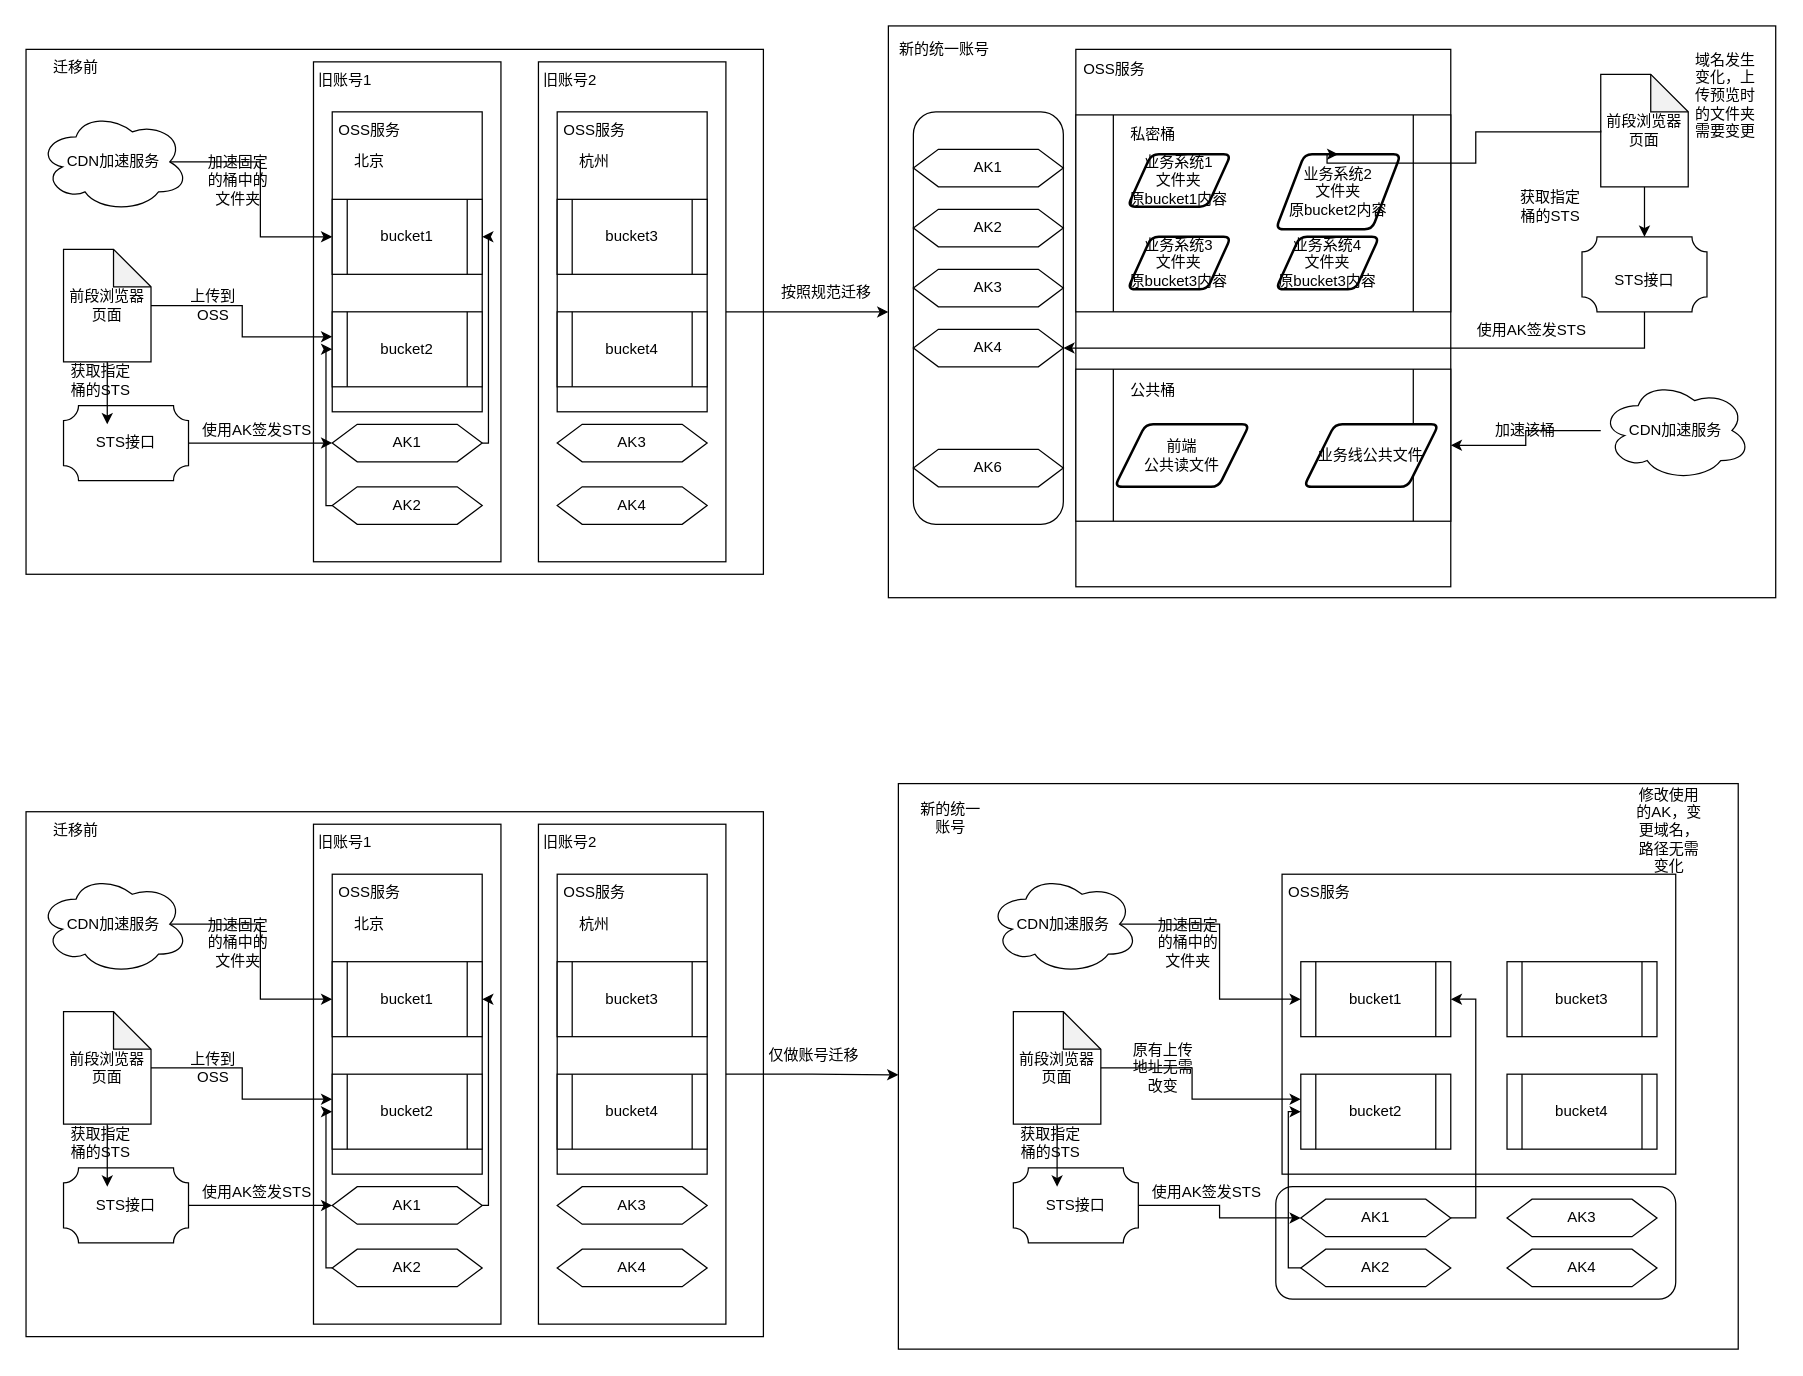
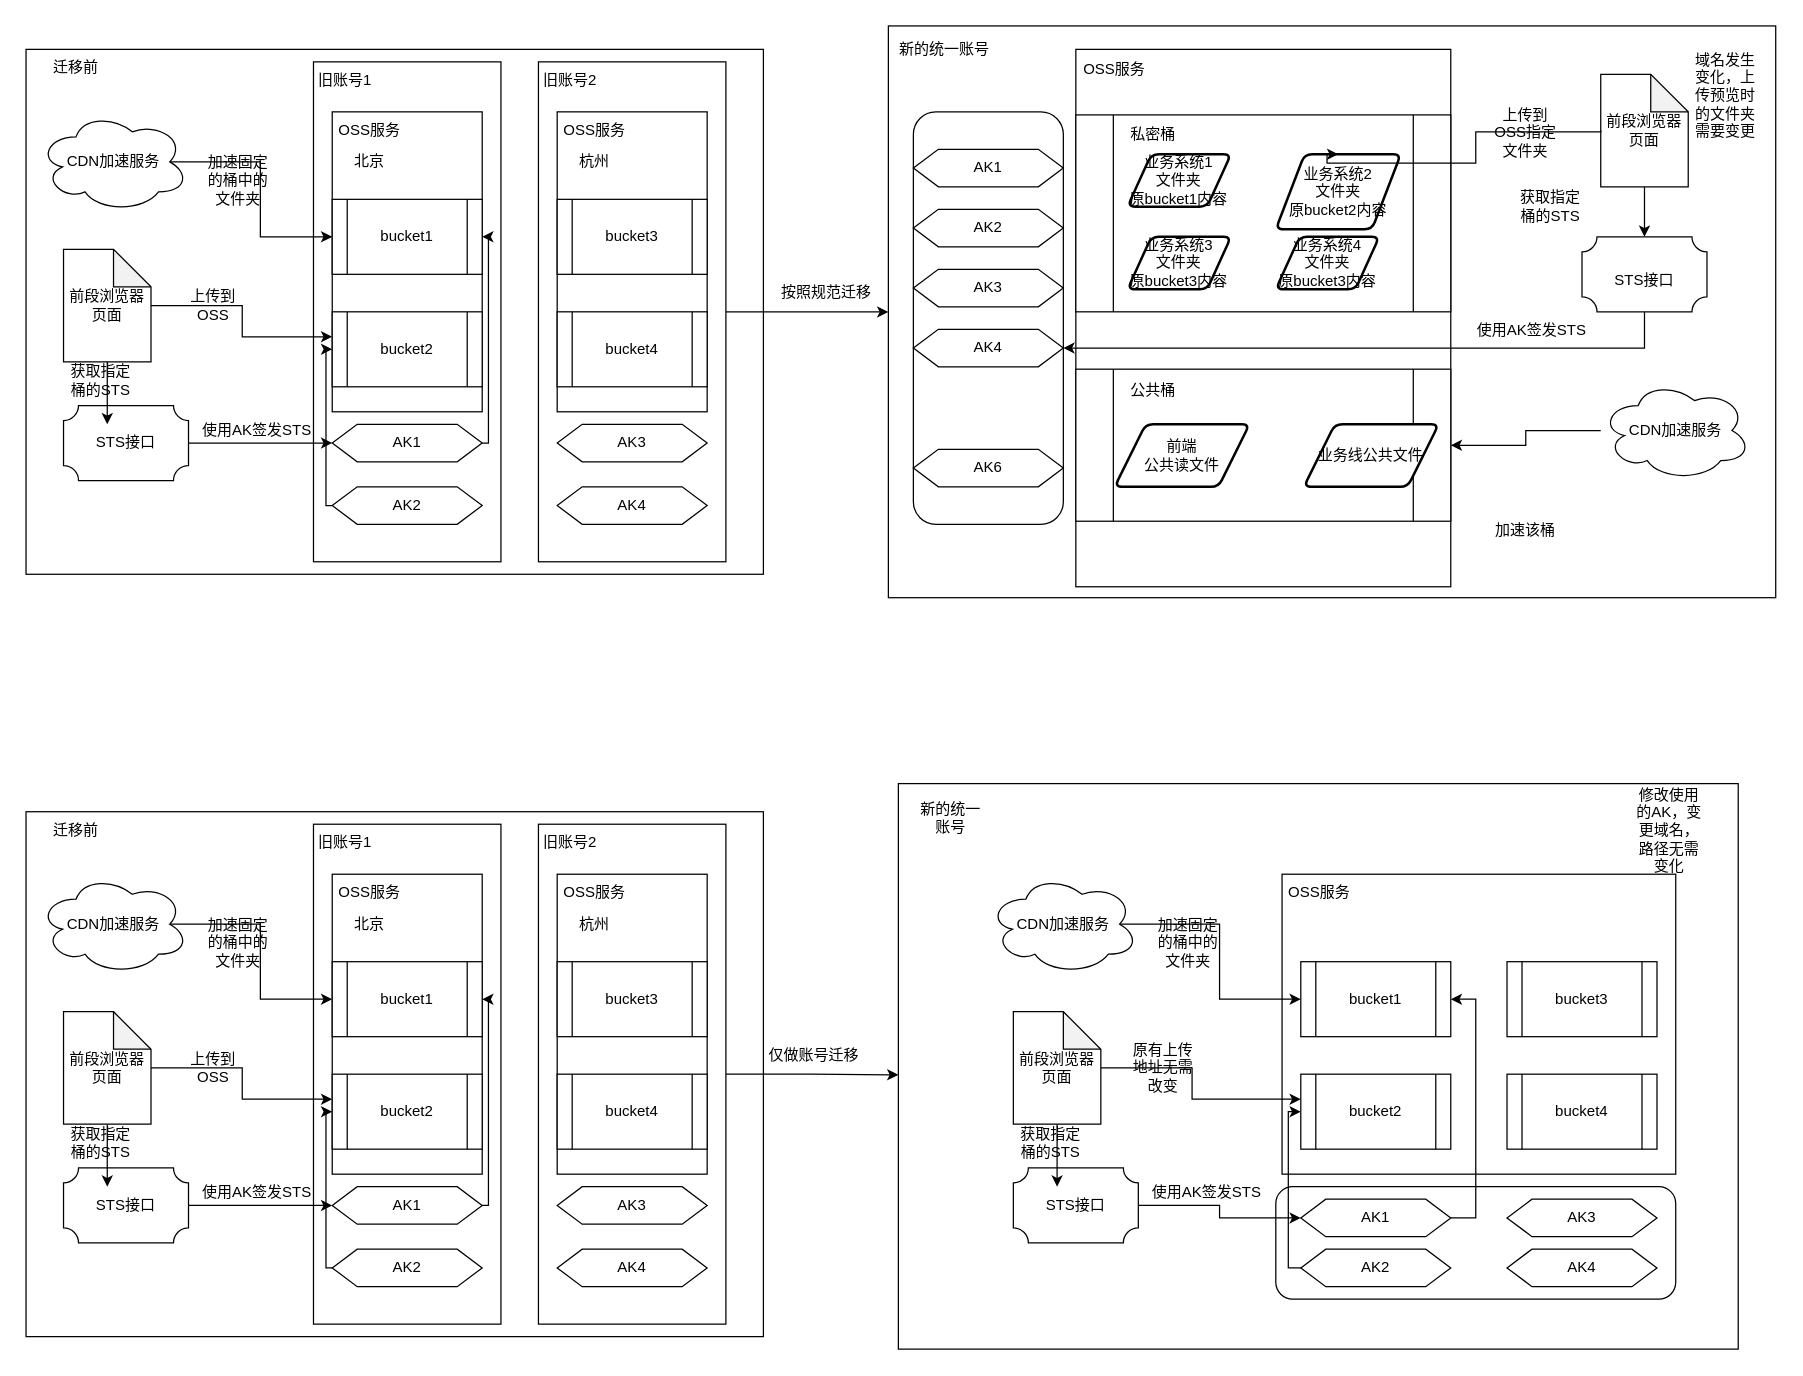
node "上传到OSS指定文件夹": added
node "加速该桶": moved (1526, 431) -> (1526, 531)
